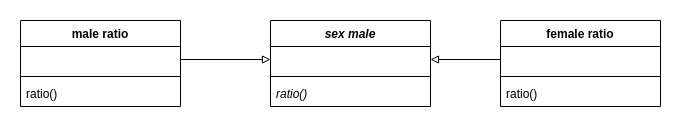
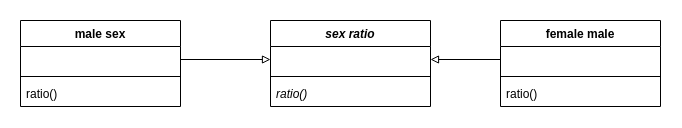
node "male ratio": label "male ratio" -> "male sex"
node "sex male": label "sex male" -> "sex ratio"
node "female ratio": label "female ratio" -> "female male"
